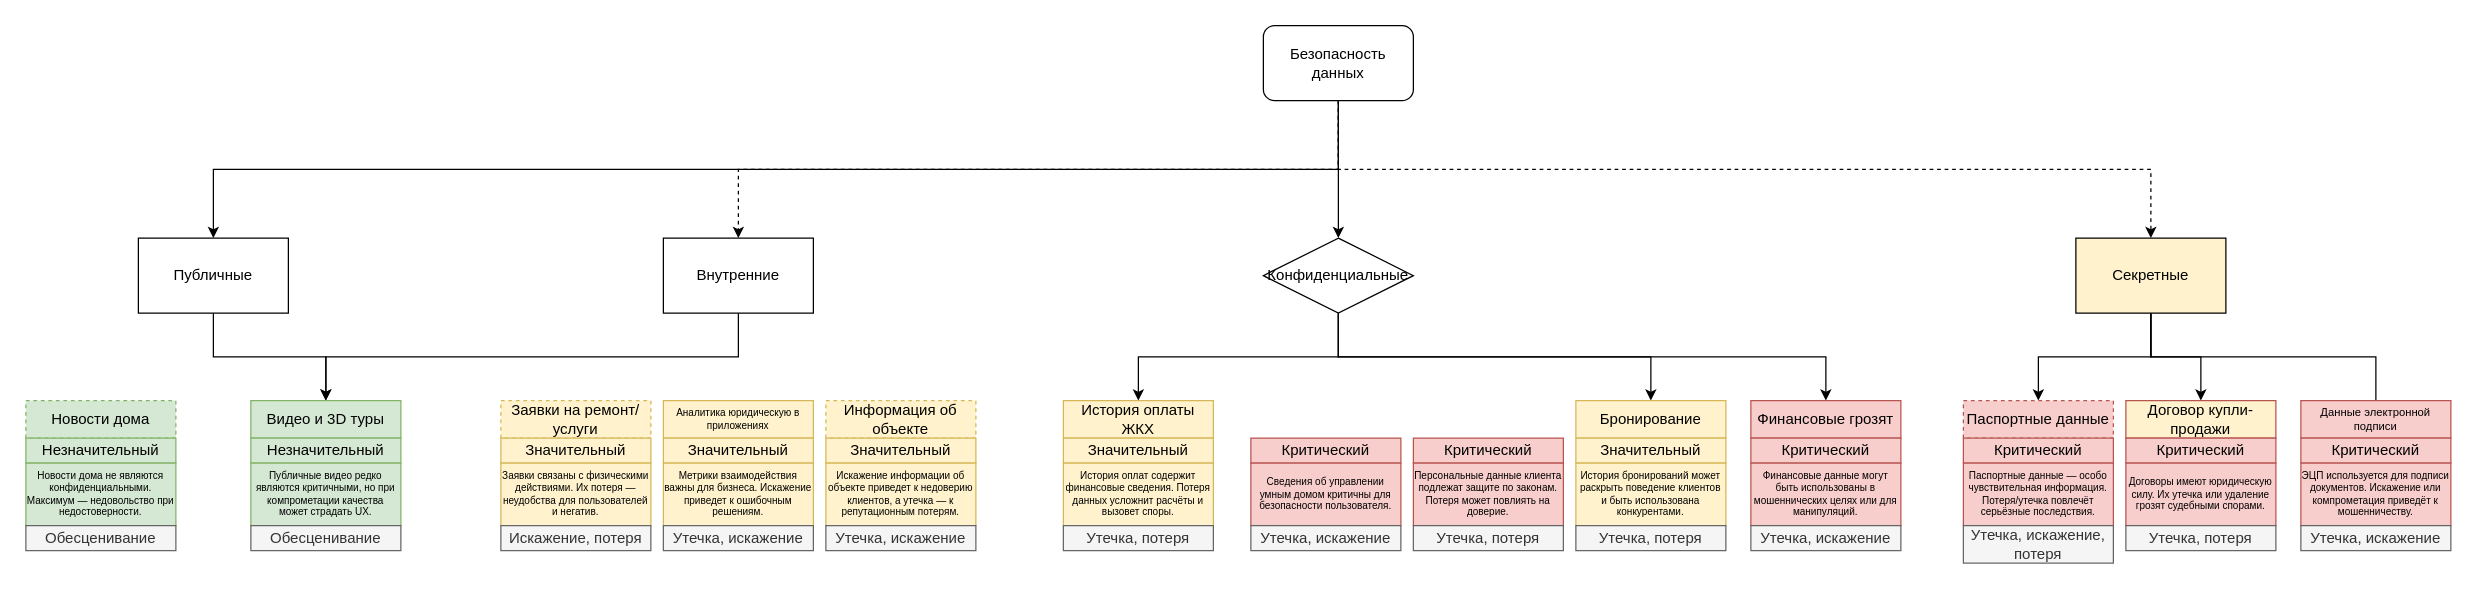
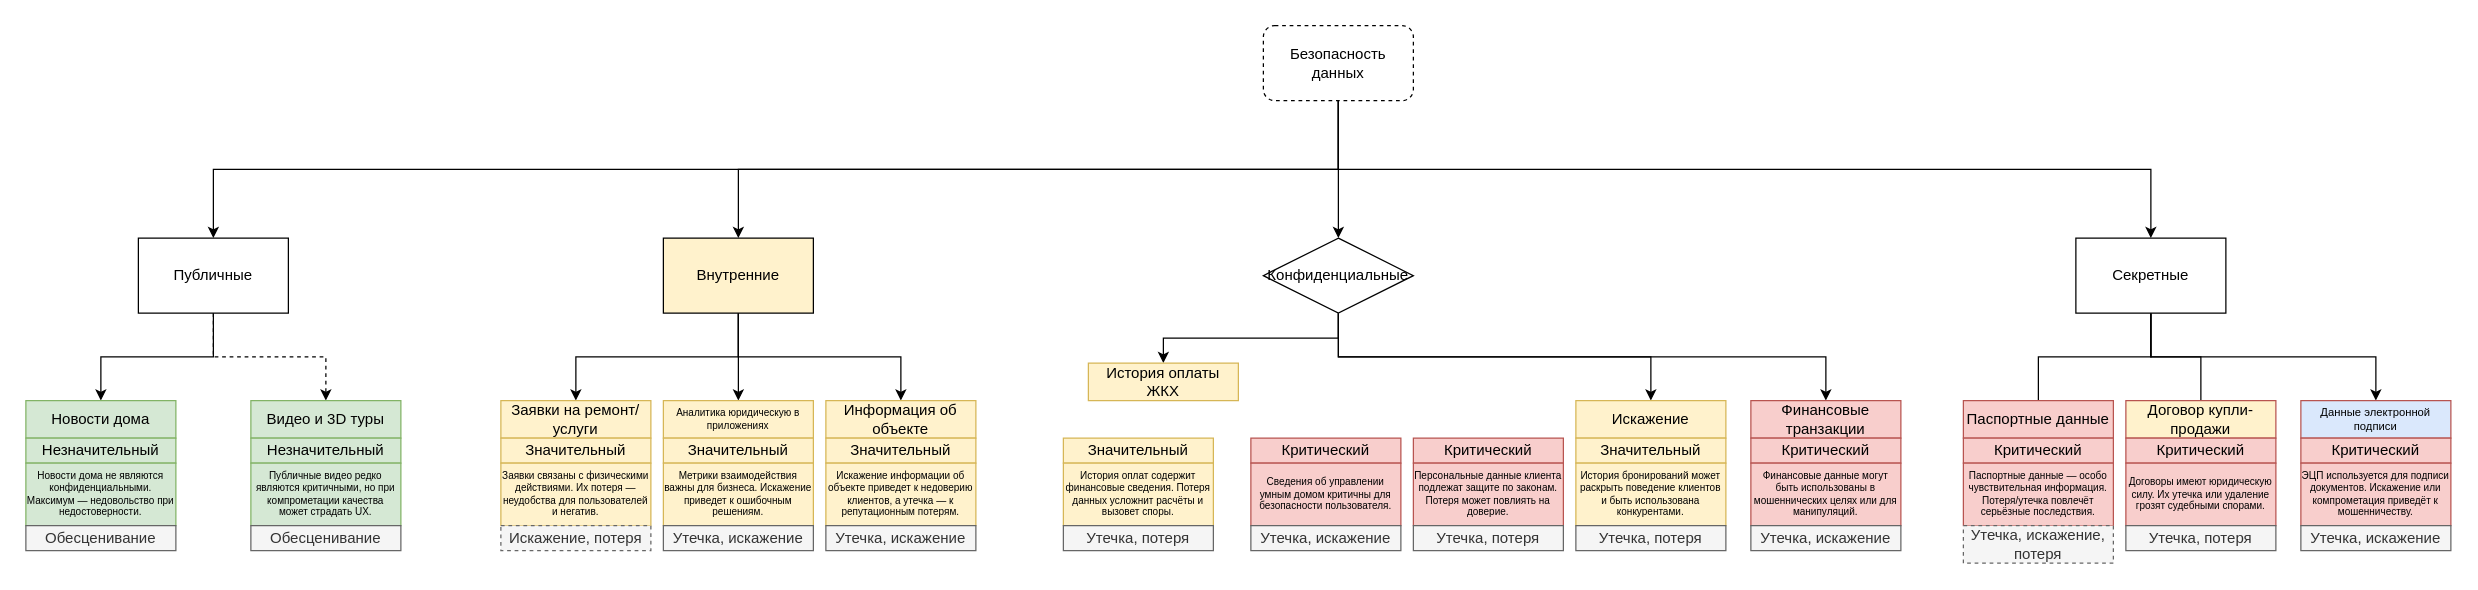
node "Безопасность данных": style solid -> dashed
edge "Безопасность данных" -> "Секретные": style dashed -> solid
edge "Безопасность данных" -> "Внутренние": style dashed -> solid
node "Внутренние": fillcolor #ffffff -> #fff2cc
node "Секретные": fillcolor #fff2cc -> #ffffff
edge "Публичные" -> "Новости дома": added
edge "Публичные" -> "Видео и 3D туры": style solid -> dashed
edge "Внутренние" -> "Видео и 3D туры": now "Внутренние" -> "Аналитика юридическую в приложениях"
edge "Внутренние" -> "Информация об объекте": added
edge "Внутренние" -> "Заявки на ремонт/услуги": added
edge "Секретные" -> "Паспортные данные": arrowhead classic -> none
edge "Секретные" -> "Договор купли-продажи": arrowhead classic -> none
edge "Секретные" -- "Данные электронной подписи": arrowhead none -> classic
node "Новости дома": style dashed -> solid
node "Заявки на ремонт/услуги": style dashed -> solid
node "Информация об объекте": style dashed -> solid
node "История оплаты ЖКХ": moved (1138, 419) -> (1163, 382)
node "Бронирование": label "Бронирование" -> "Искажение"
node "Финансовые грозят": label "Финансовые грозят" -> "Финансовые транзакции"
node "Паспортные данные": style dashed -> solid
node "Данные электронной подписи": fillcolor #f8cecc -> #dae8fc
node "Искажение, потеря": style solid -> dashed
node "Утечка, искажение, потеря": style solid -> dashed
